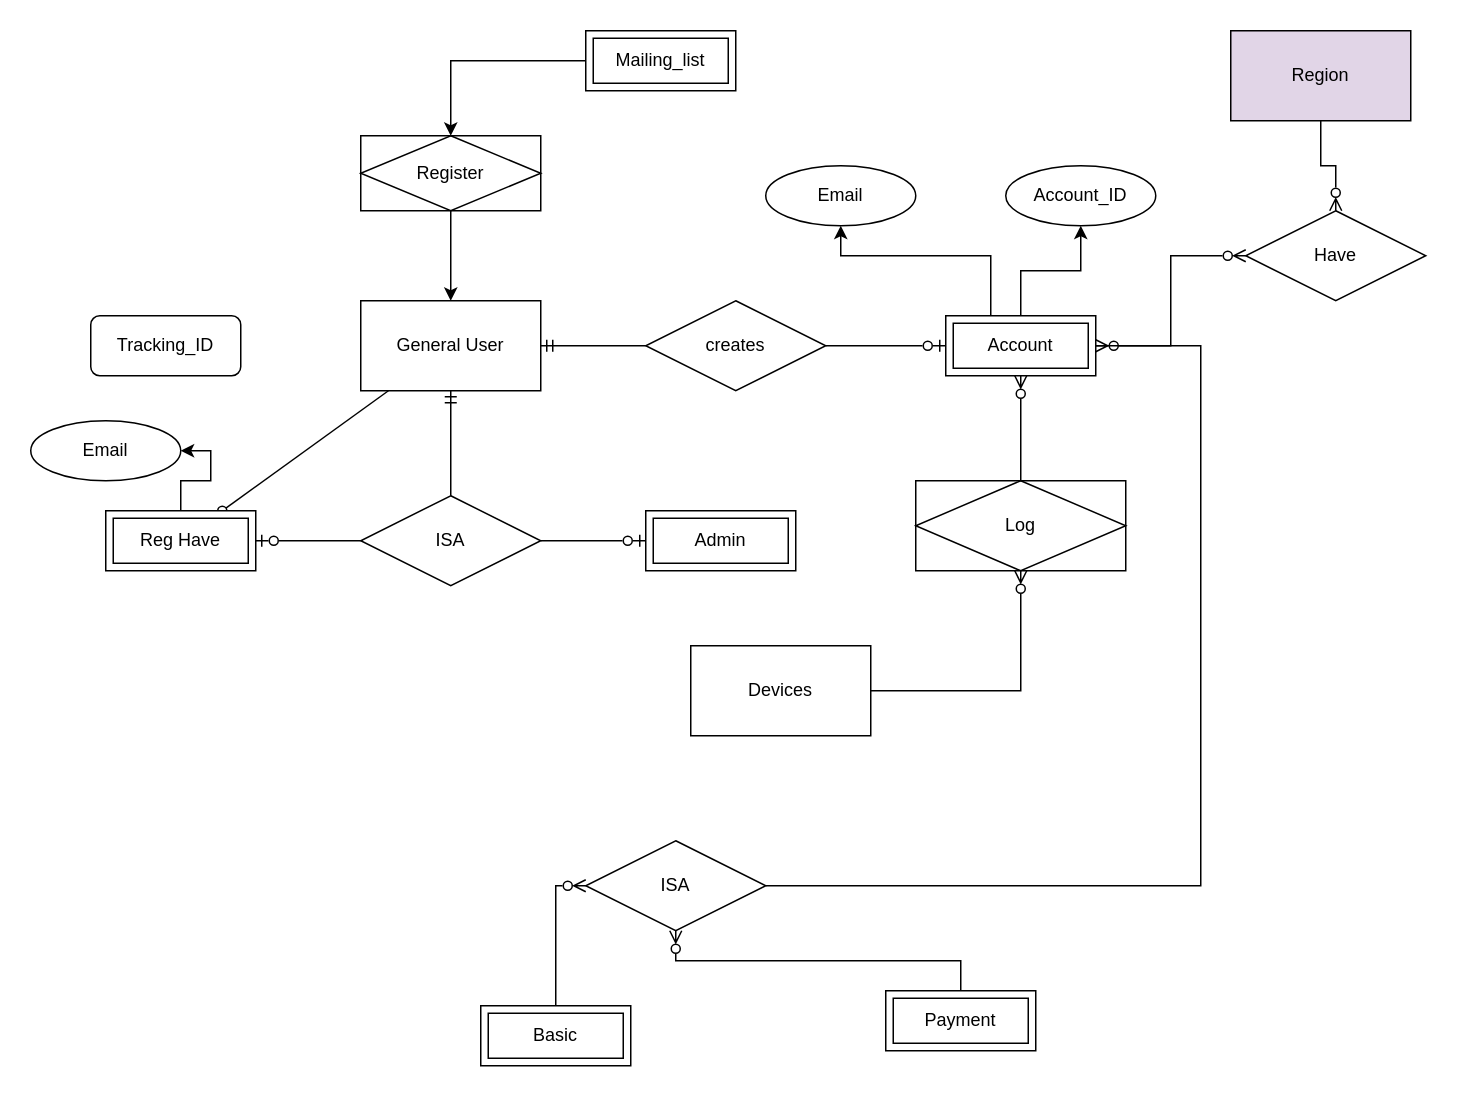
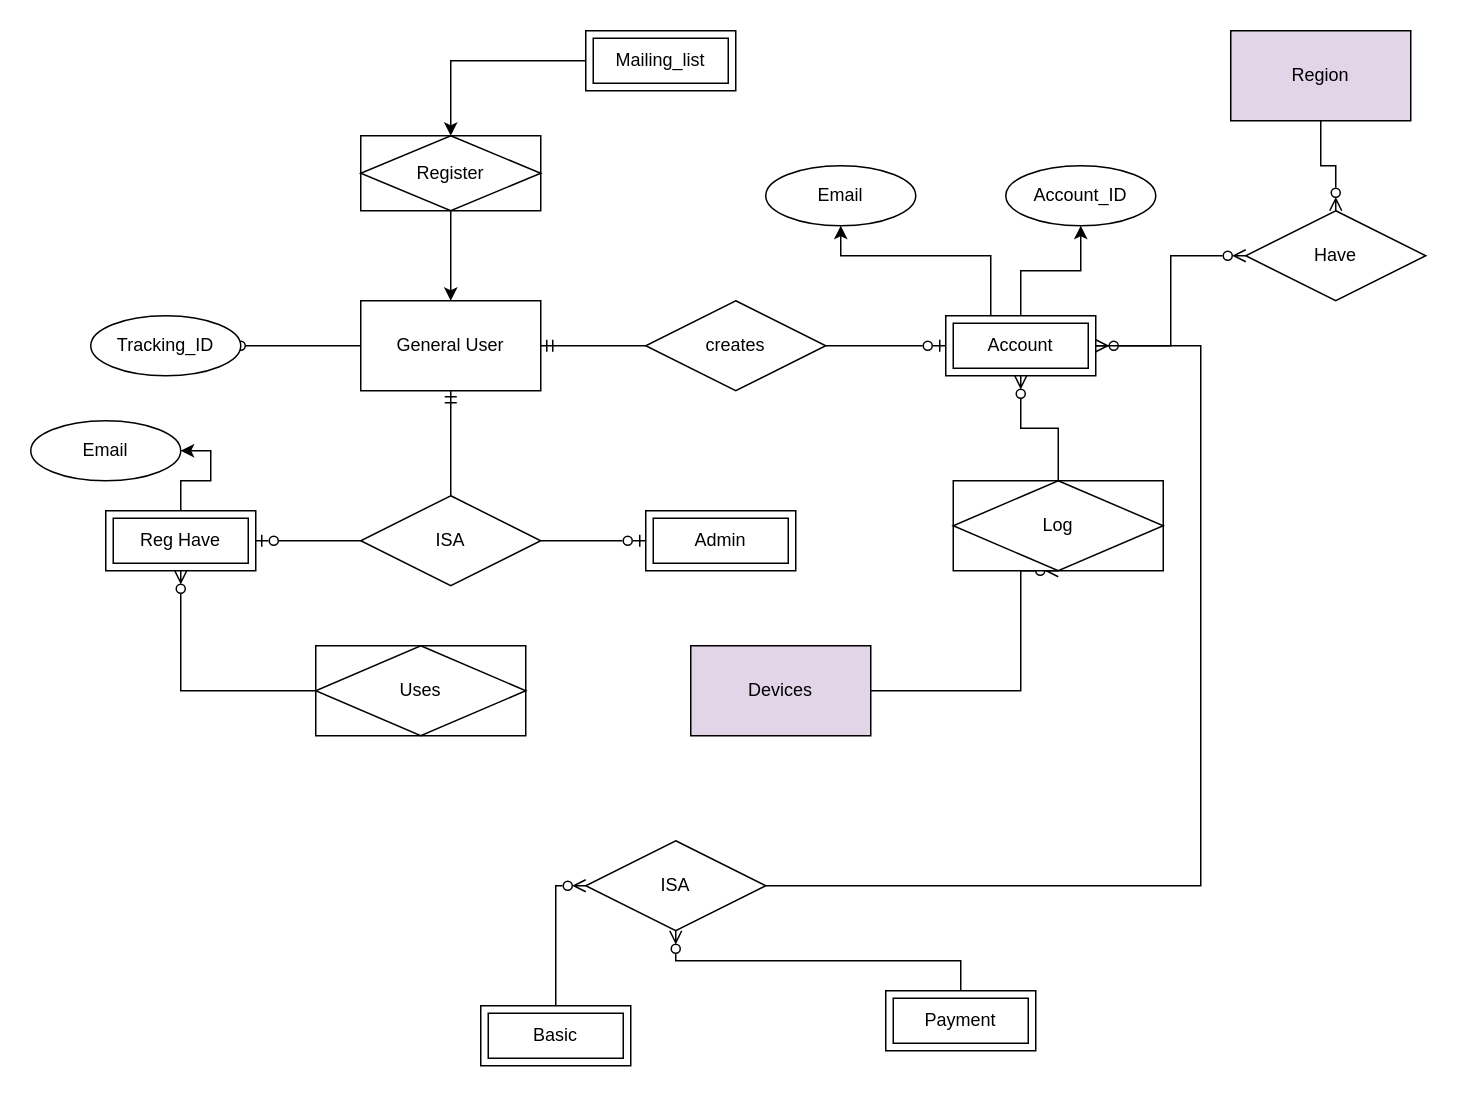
node "Tracking_ID": shape rounded rectangle -> ellipse
edge "General User" -> "Reg Have": now "General User" -> "Tracking_ID"
node "Log": moved (1021, 526) -> (1058, 526)
edge "Uses" -> "Reg Have": added
node "Uses": added
node "Devices": fillcolor #ffffff -> #e1d5e7
